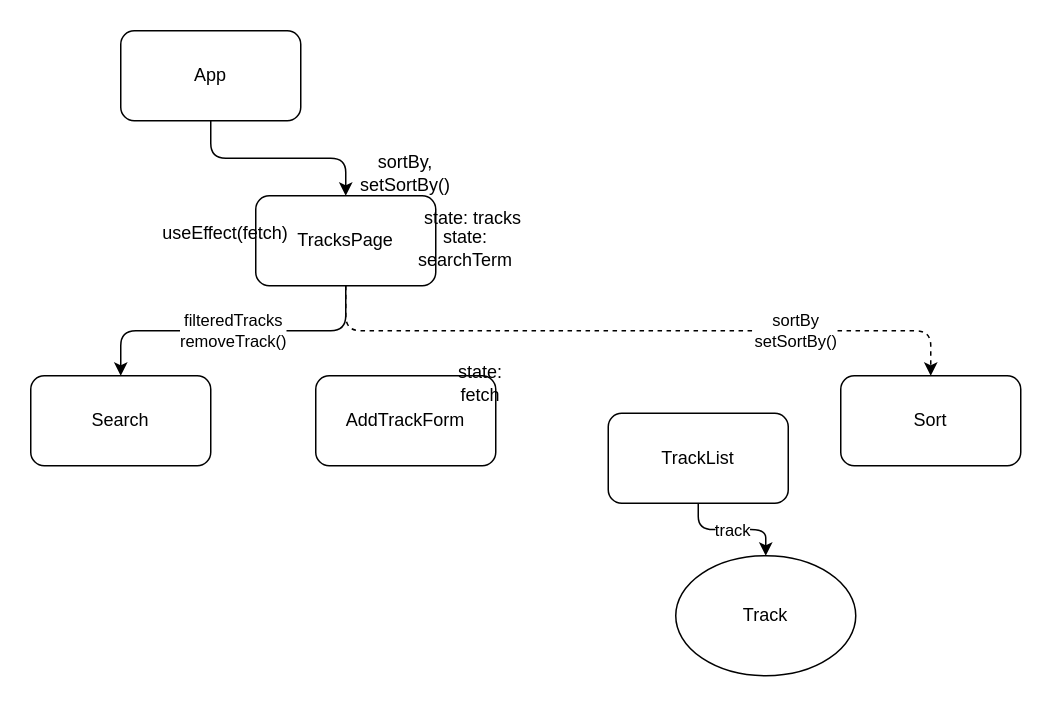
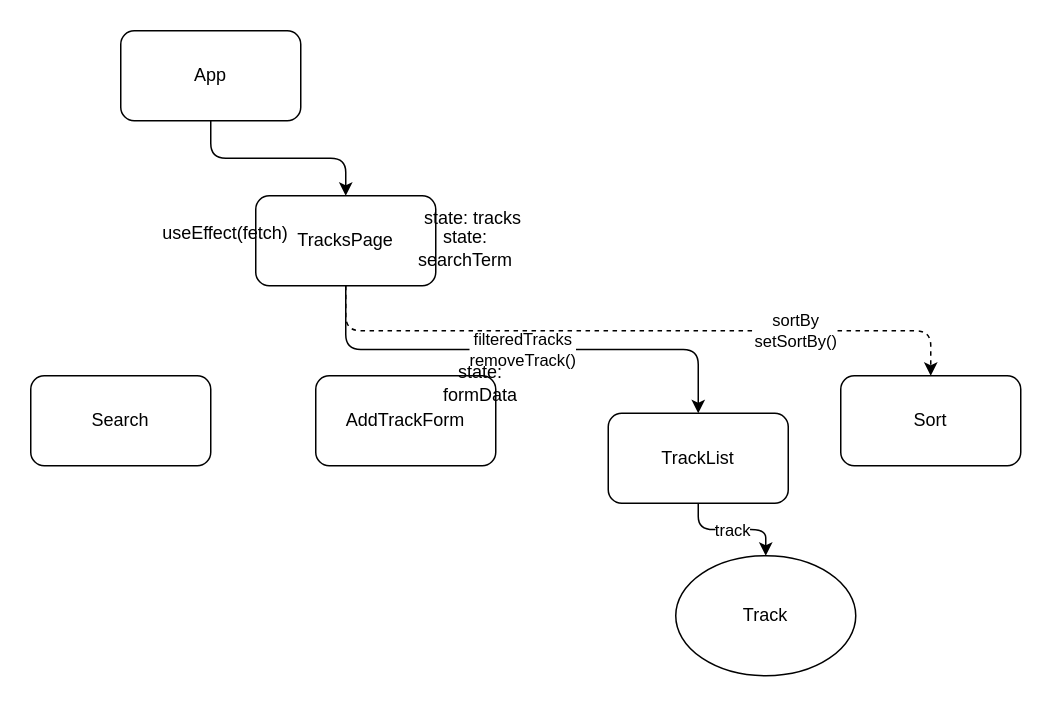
node "sortBy, setSortBy()": removed
edge "TracksPage" -> "Search": now "TracksPage" -> "TrackList"
node "state: fetch": label "state: fetch" -> "state: formData"
